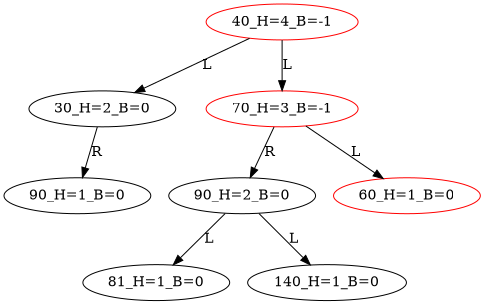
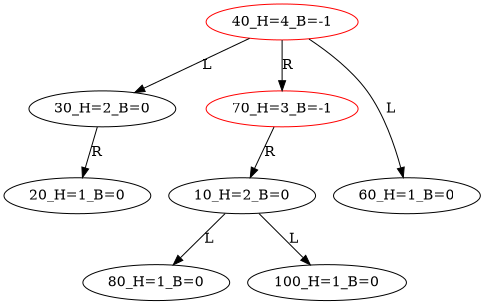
edge "40_H=4_B=-1" -> "70_H=3_B=-1": label "L" -> "R"
edge "70_H=3_B=-1" -> "60_H=1_B=0": now "40_H=4_B=-1" -> "60_H=1_B=0"
node "90_H=1_B=0": label "90_H=1_B=0" -> "20_H=1_B=0"
node "90_H=2_B=0": label "90_H=2_B=0" -> "10_H=2_B=0"
node "60_H=1_B=0": color red -> black
node "81_H=1_B=0": label "81_H=1_B=0" -> "80_H=1_B=0"
node "140_H=1_B=0": label "140_H=1_B=0" -> "100_H=1_B=0"
